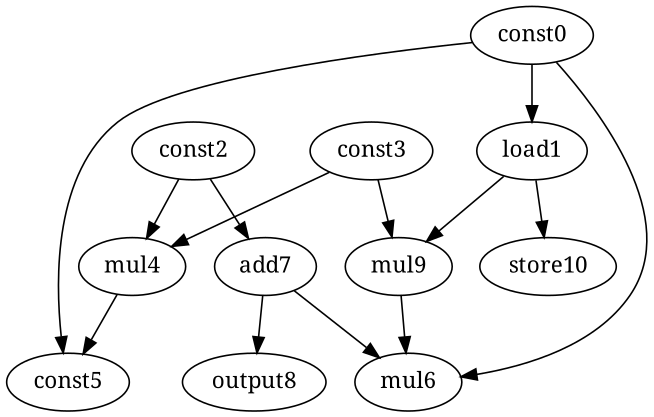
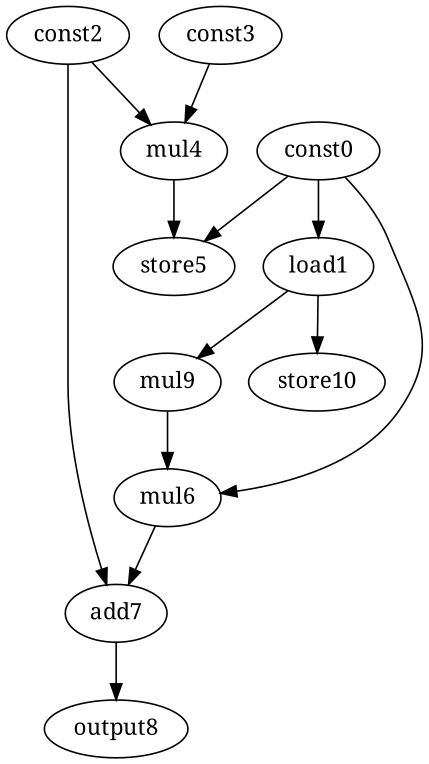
edge "const3" -> "mul9": removed
edge "add7" -> "mul6": reversed
node "const5": label "const5" -> "store5"
